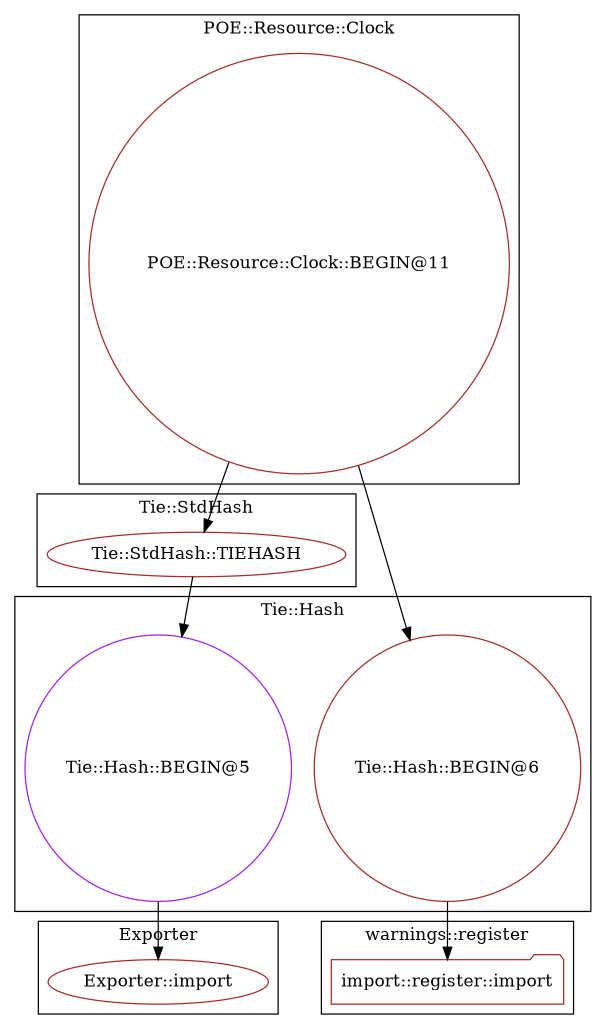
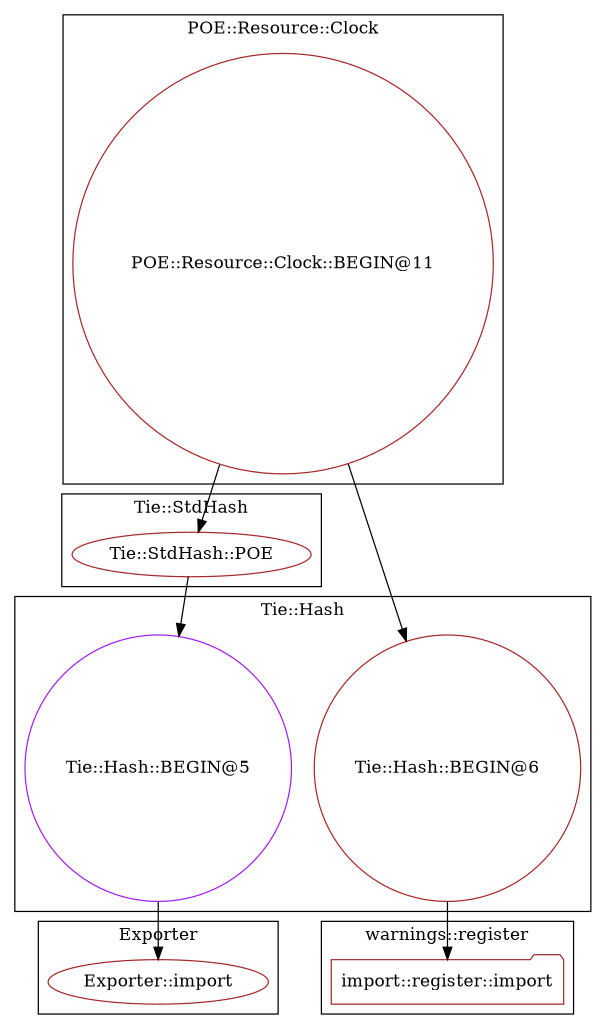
node "Tie::StdHash::TIEHASH": label "Tie::StdHash::TIEHASH" -> "Tie::StdHash::POE"
